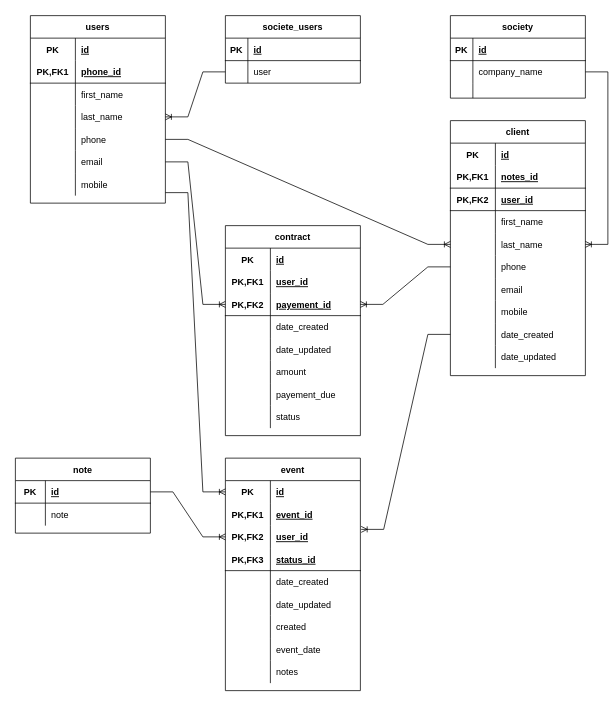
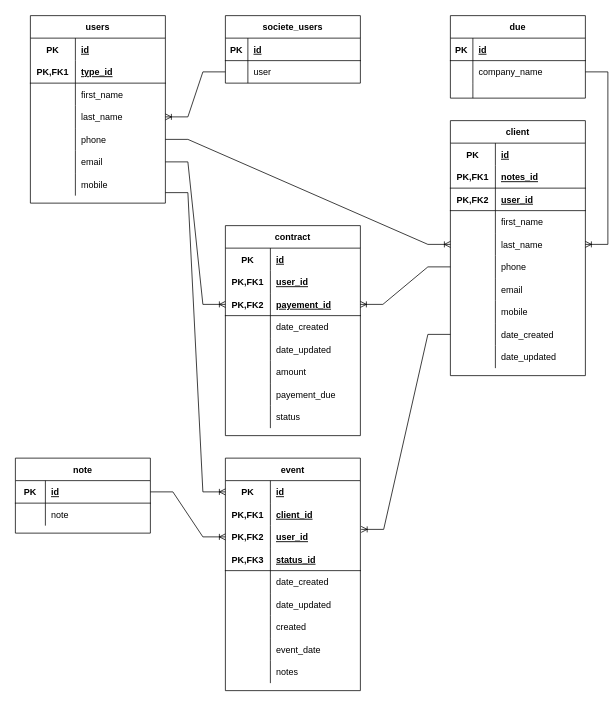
node "society": label "society" -> "due"
node "phone_id": label "phone_id" -> "type_id"
node "event_id": label "event_id" -> "client_id"
